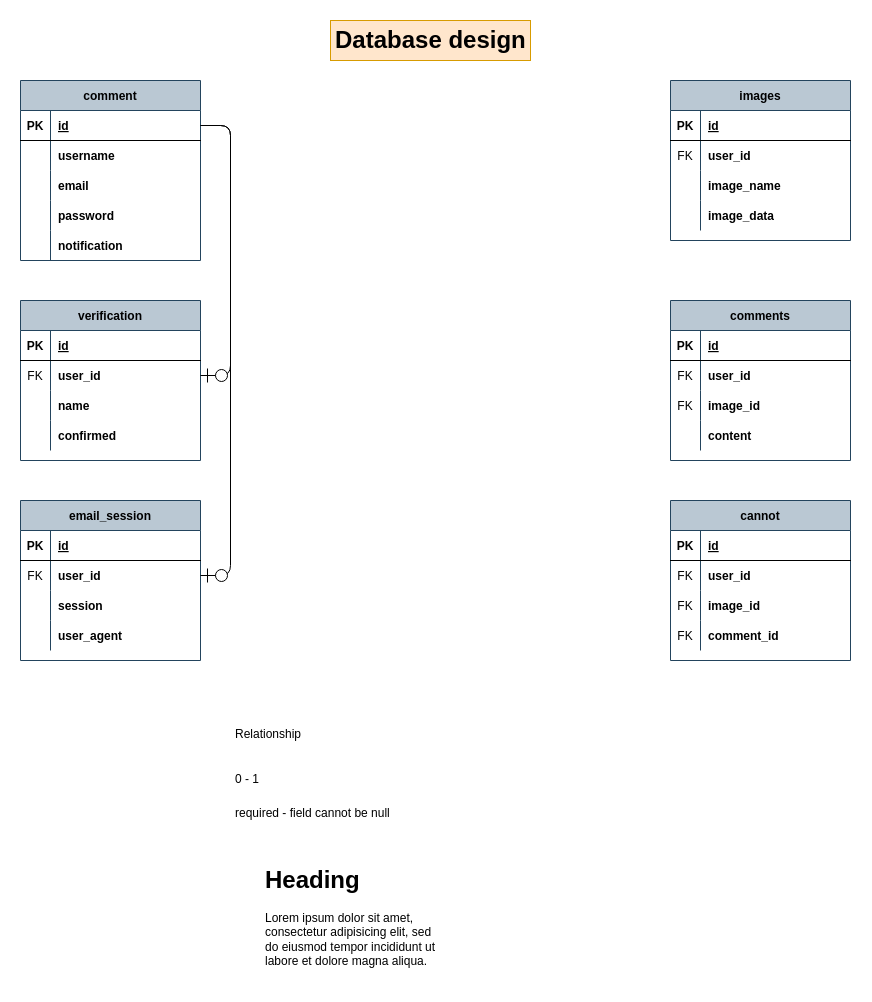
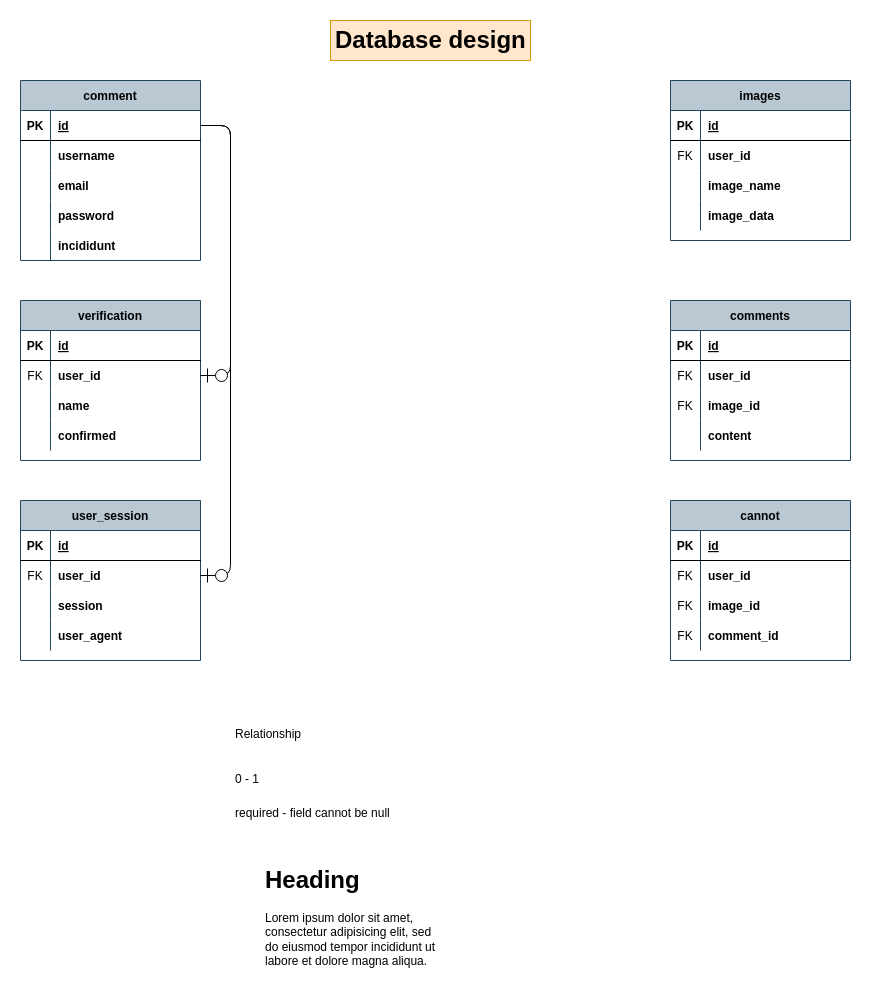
node "notification": label "notification" -> "incididunt"
node "email_session": label "email_session" -> "user_session"
